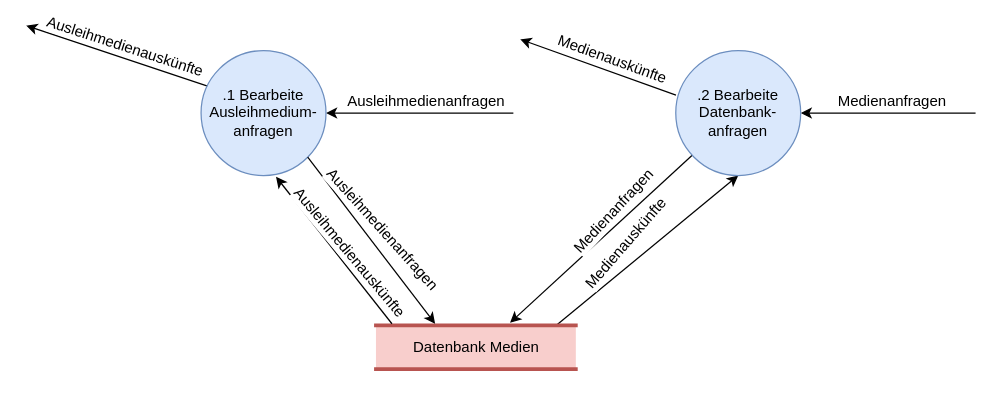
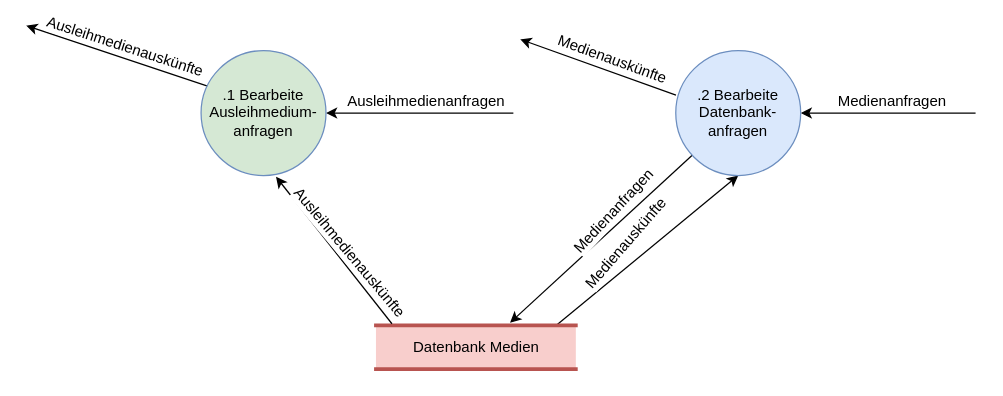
node ".1 Bearbeite Ausleihmedium-anfragen": fillcolor #dae8fc -> #d5e8d4
edge ".1 Bearbeite Ausleihmedium-anfragen" -> "Datenbank Medien": removed, label "Ausleihmedienanfragen"
